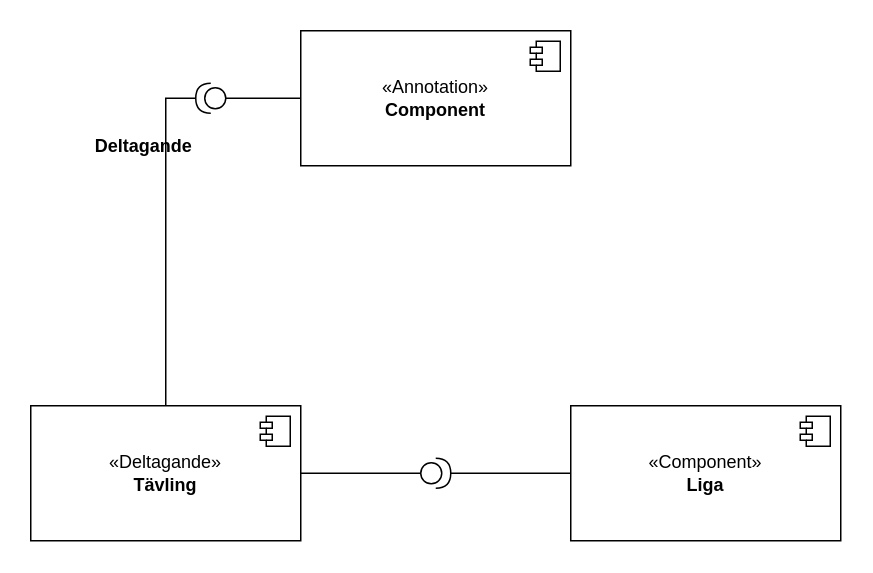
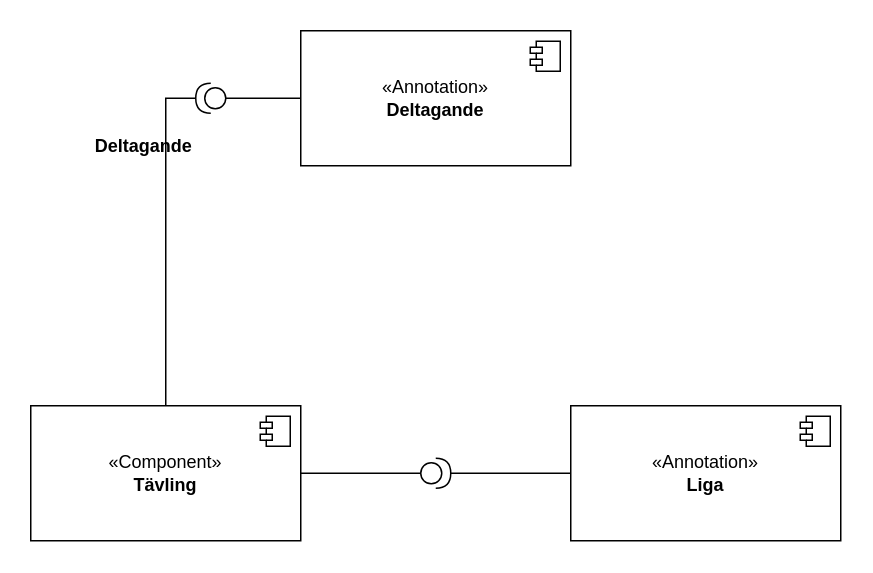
node "«Annotation» Component": label "«Annotation» Component" -> "«Annotation» Deltagande"
node "«Deltagande» Tävling": label "«Deltagande» Tävling" -> "«Component» Tävling"
node "«Component» Liga": label "«Component» Liga" -> "«Annotation» Liga"
